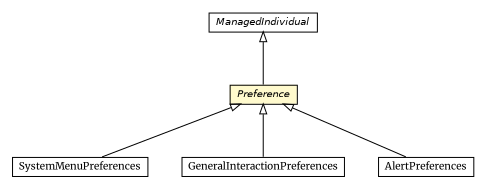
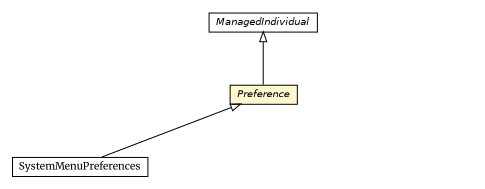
node "GeneralInteractionPreferences": removed
node "AlertPreferences": removed
